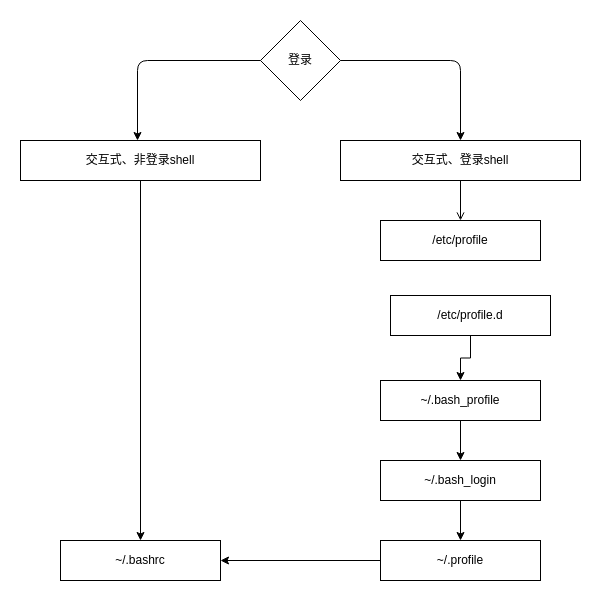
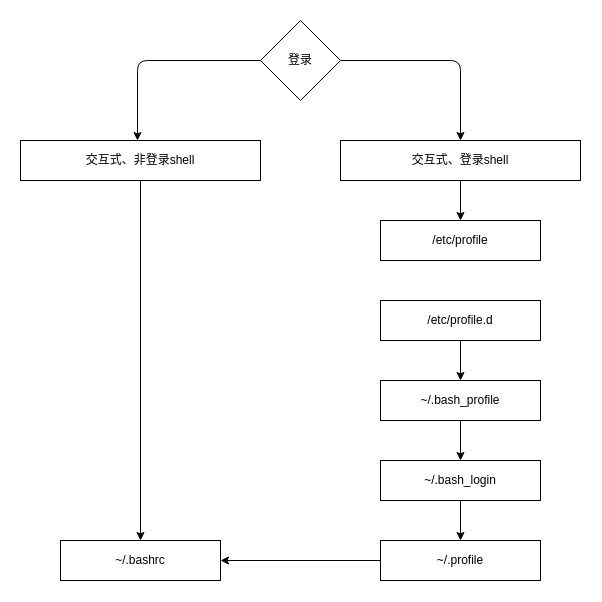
edge "交互式、登录shell" -> "/etc/profile": arrowhead open -> classic
node "/etc/profile.d": moved (471, 316) -> (461, 321)
